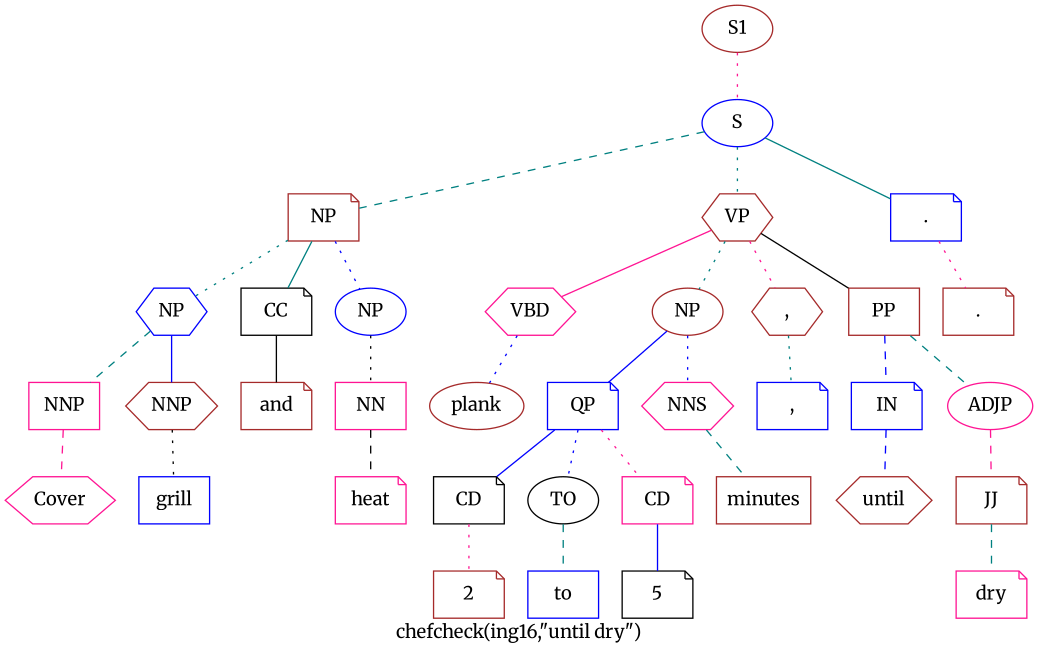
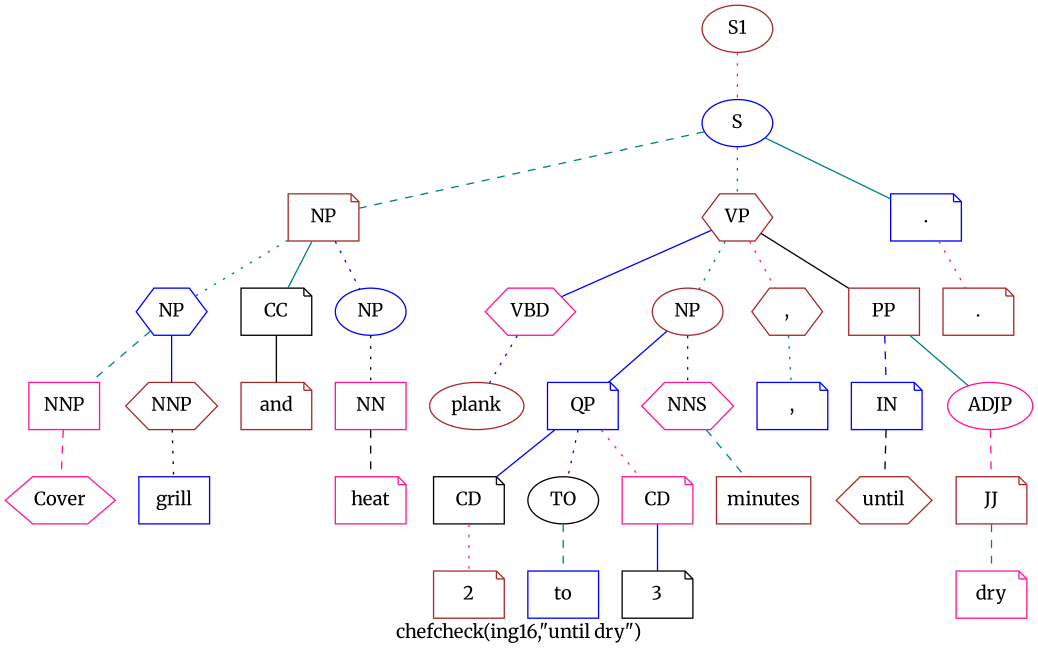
edge "VP" -- "VBD": color deeppink -> blue
edge "PP" -- "ADJP": style dashed -> solid
edge "IN" -- "until": color blue -> black
node "5": label "5" -> "3"
